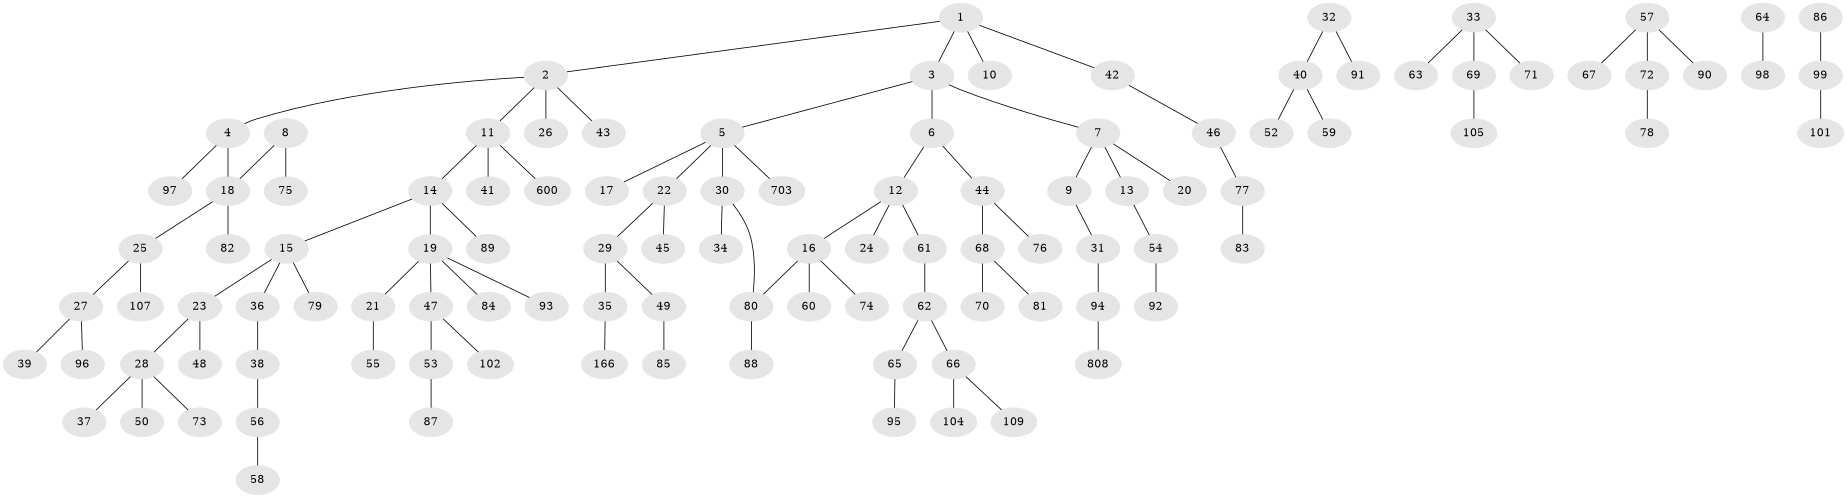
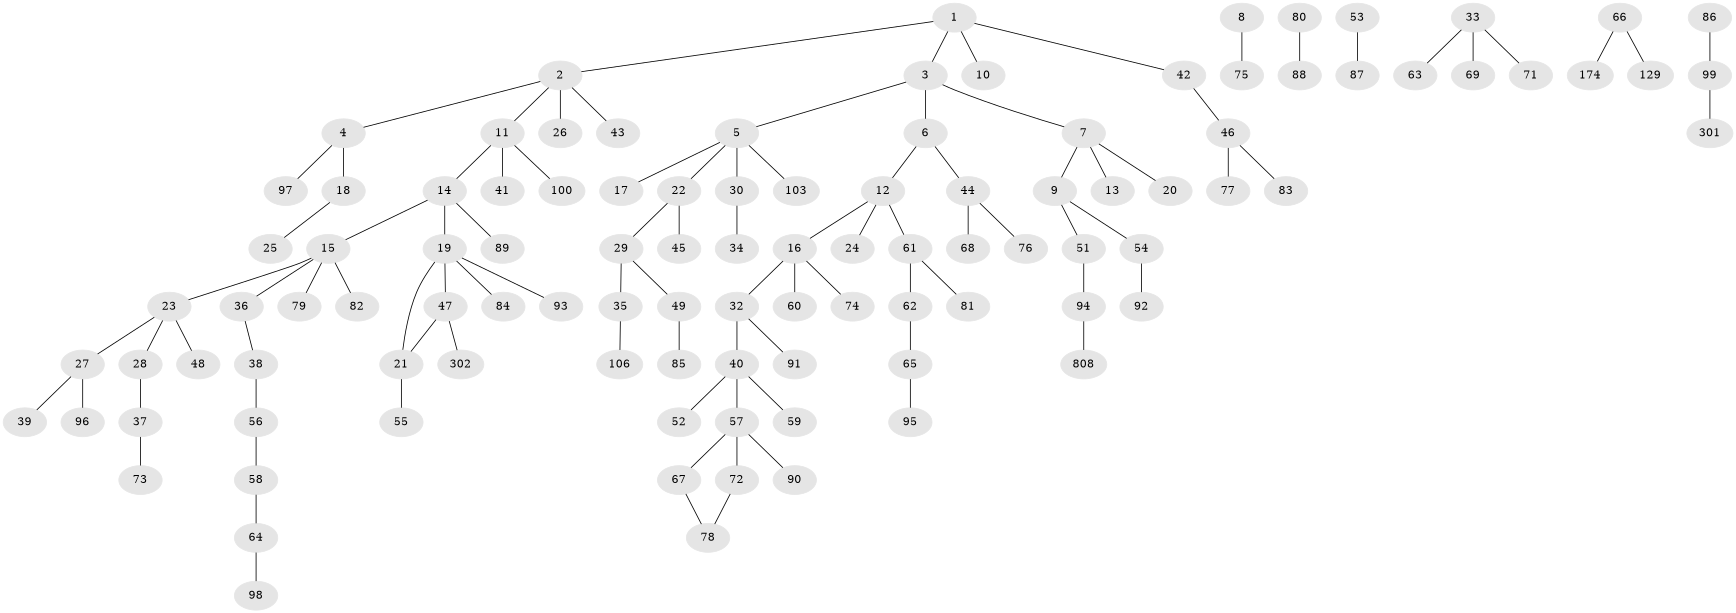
node "105": removed
node "101": label "101" -> "301"
edge "8" -- "18": removed
node "600": label "600" -> "100"
node "703": label "703" -> "103"
edge "18" -- "82": now "15" -- "82"
edge "13" -- "54": now "9" -- "54"
edge "77" -- "83": now "46" -- "83"
edge "30" -- "80": removed
node "31": label "31" -> "51"
edge "25" -- "27": now "23" -- "27"
edge "16" -- "80": now "16" -- "32"
edge "68" -- "81": now "61" -- "81"
node "107": removed
node "70": removed
edge "47" -- "53": now "47" -- "21"
edge "62" -- "66": removed
node "102": label "102" -> "302"
node "166": label "166" -> "106"
edge "28" -- "73": now "37" -- "73"
edge "40" -- "57": added
node "50": removed
node "104": label "104" -> "174"
node "109": label "109" -> "129"
edge "58" -- "64": added
edge "67" -- "78": added
